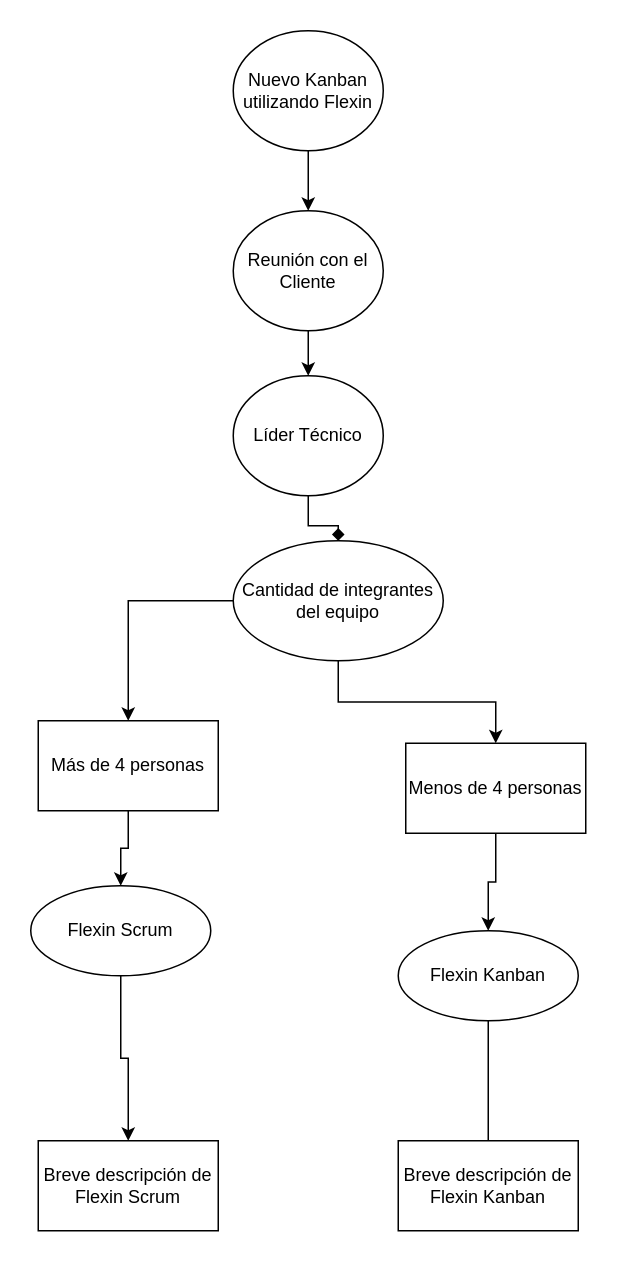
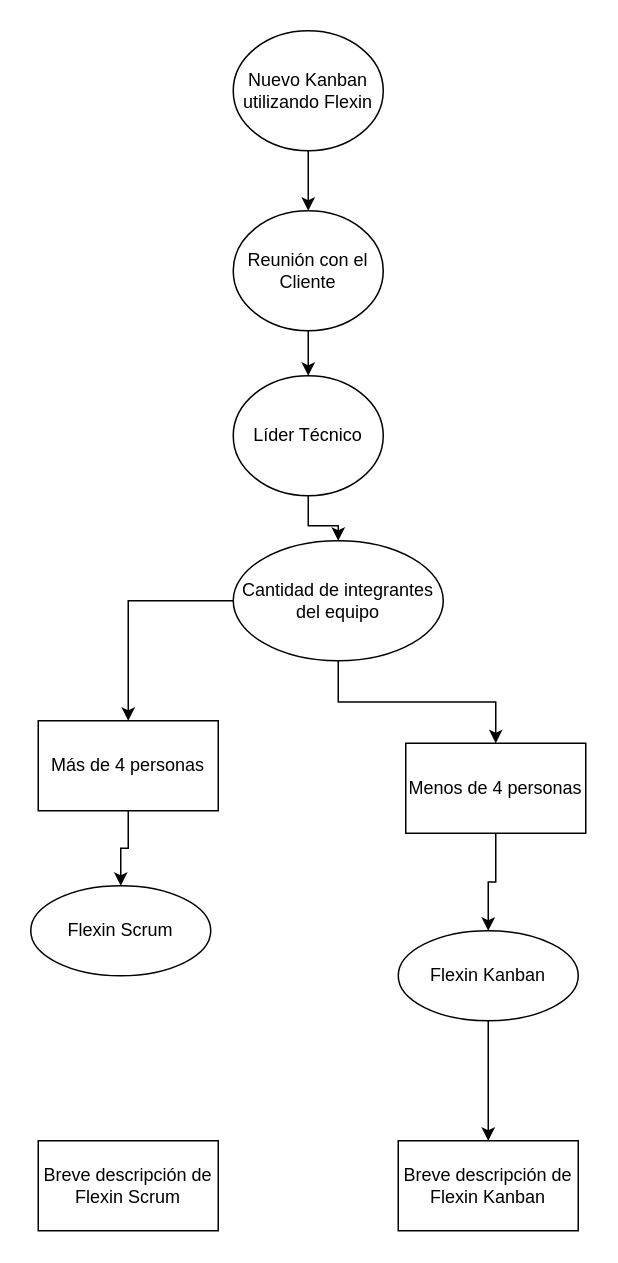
edge "Líder Técnico" -> "Cantidad de integrantes del equipo": arrowhead diamond -> classic
edge "Flexin Scrum" -> "Breve descripción de Flexin Scrum": removed
edge "Flexin Kanban" -- "Breve descripción de Flexin Kanban": arrowhead none -> classic
